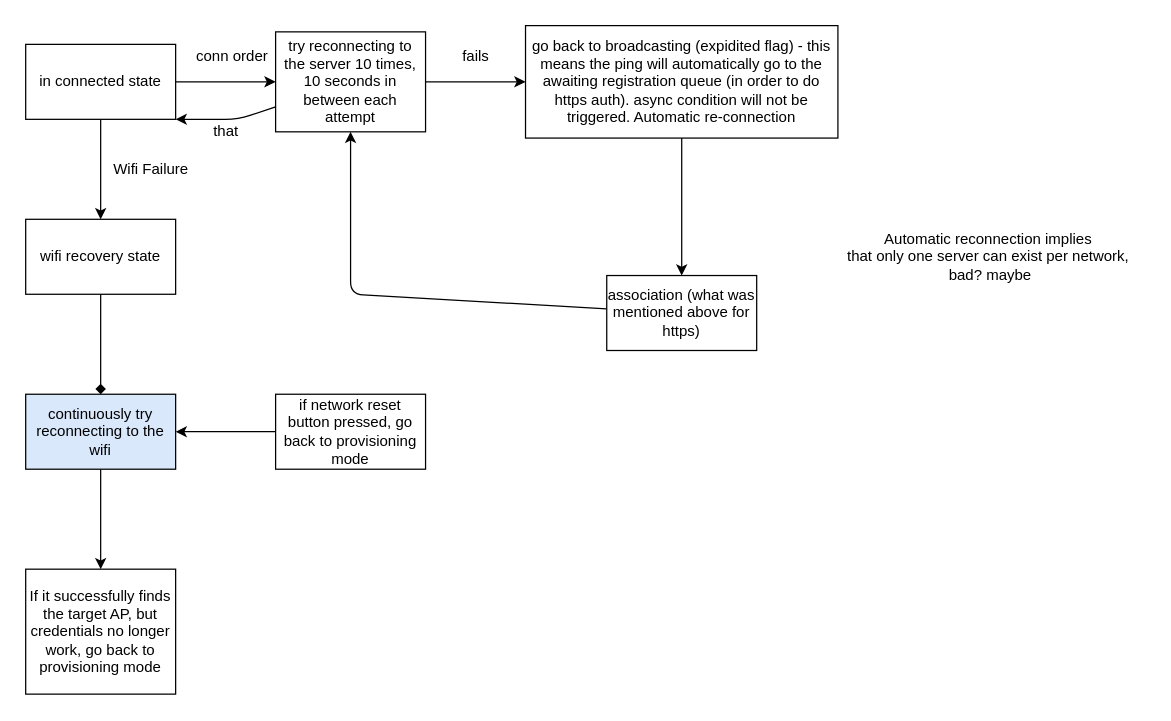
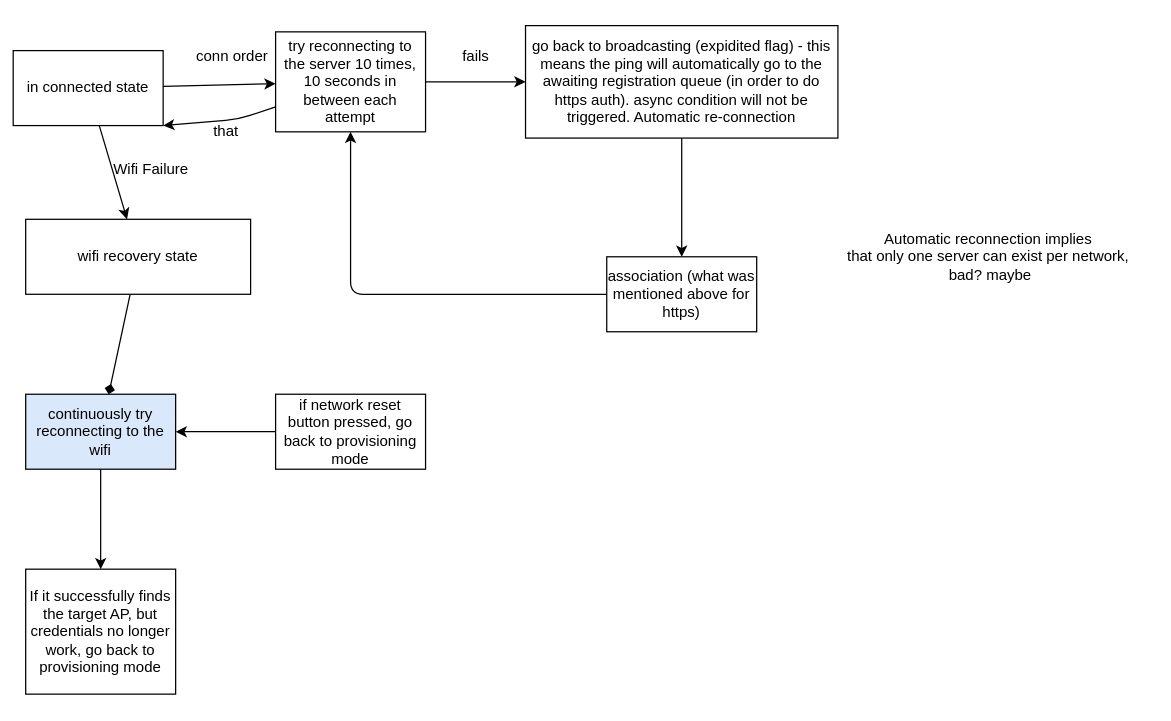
node "in connected state": moved (101, 82) -> (88, 88)
node "wifi recovery state": size 150x75 -> 225x75
node "association (what was mentioned above for https)": moved (682, 313) -> (682, 294)
